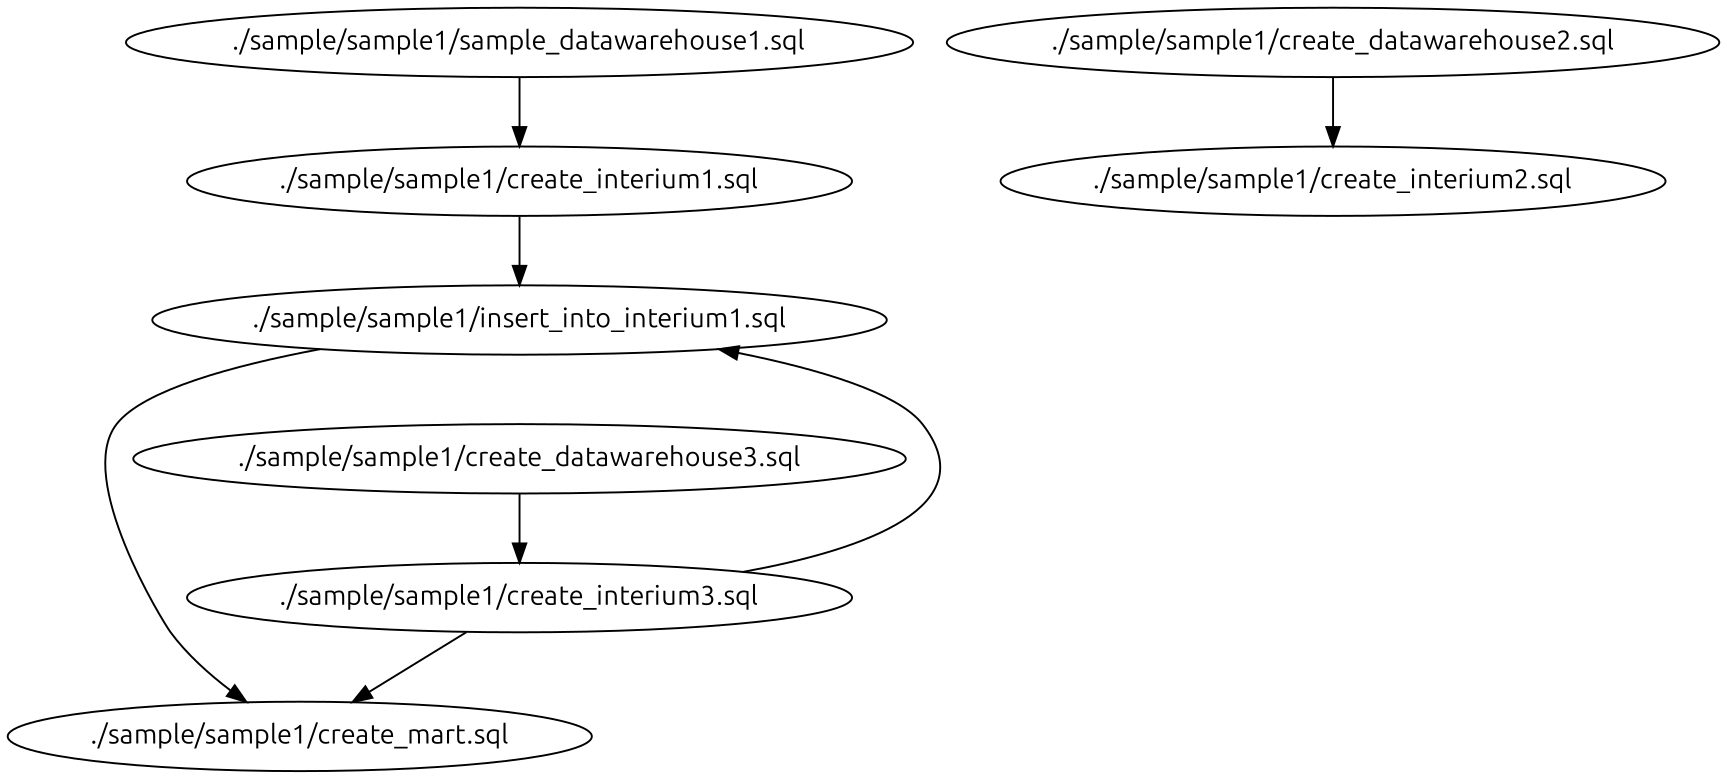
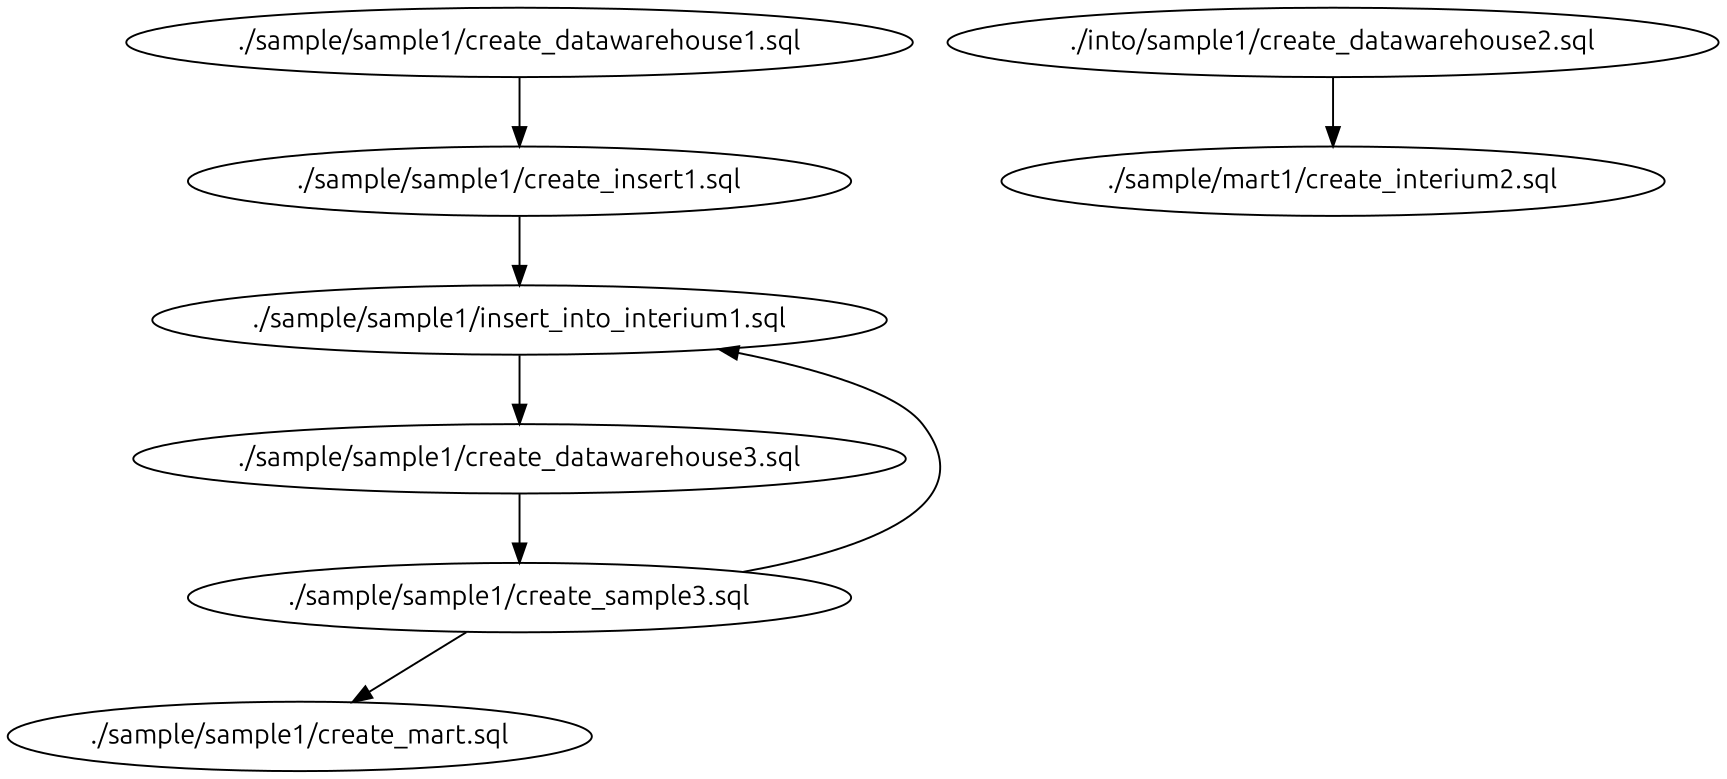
node "./sample/sample1/sample_datawarehouse1.sql": label "./sample/sample1/sample_datawarehouse1.sql" -> "./sample/sample1/create_datawarehouse1.sql"
node "./sample/sample1/create_datawarehouse2.sql": label "./sample/sample1/create_datawarehouse2.sql" -> "./into/sample1/create_datawarehouse2.sql"
node "./sample/sample1/create_interium1.sql": label "./sample/sample1/create_interium1.sql" -> "./sample/sample1/create_insert1.sql"
node "./sample/sample1/create_interium2.sql": label "./sample/sample1/create_interium2.sql" -> "./sample/mart1/create_interium2.sql"
edge "./sample/sample1/insert_into_interium1.sql" -> "./sample/sample1/create_mart.sql": now "./sample/sample1/insert_into_interium1.sql" -> "./sample/sample1/create_datawarehouse3.sql"
node "./sample/sample1/create_interium3.sql": label "./sample/sample1/create_interium3.sql" -> "./sample/sample1/create_sample3.sql"
